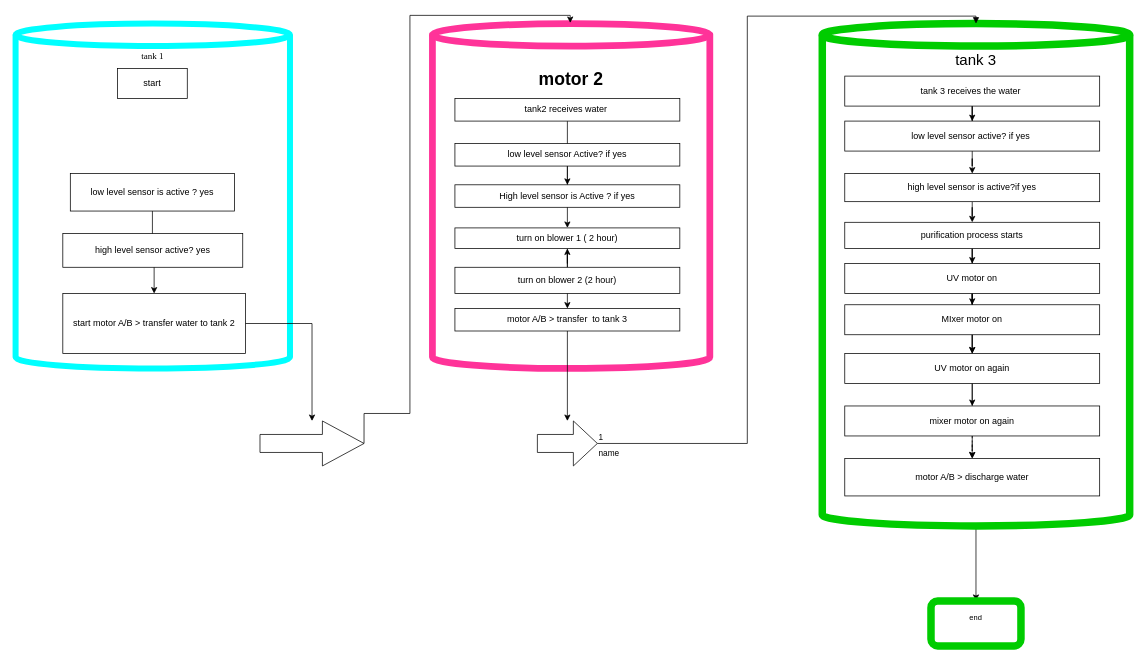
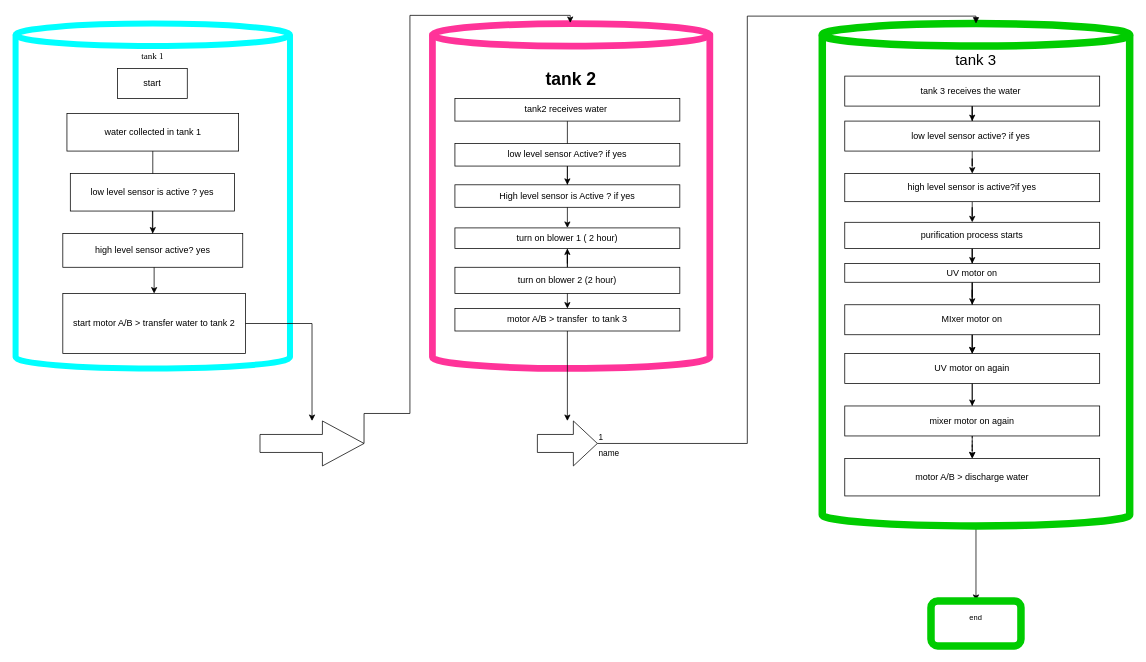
node "motor 2": label "motor 2" -> "tank 2"
node "water collected in tank 1": added
edge "water collected in tank 1" -> "high level sensor active? yes": added
node "UV motor on": size 255x30 -> 255x19
